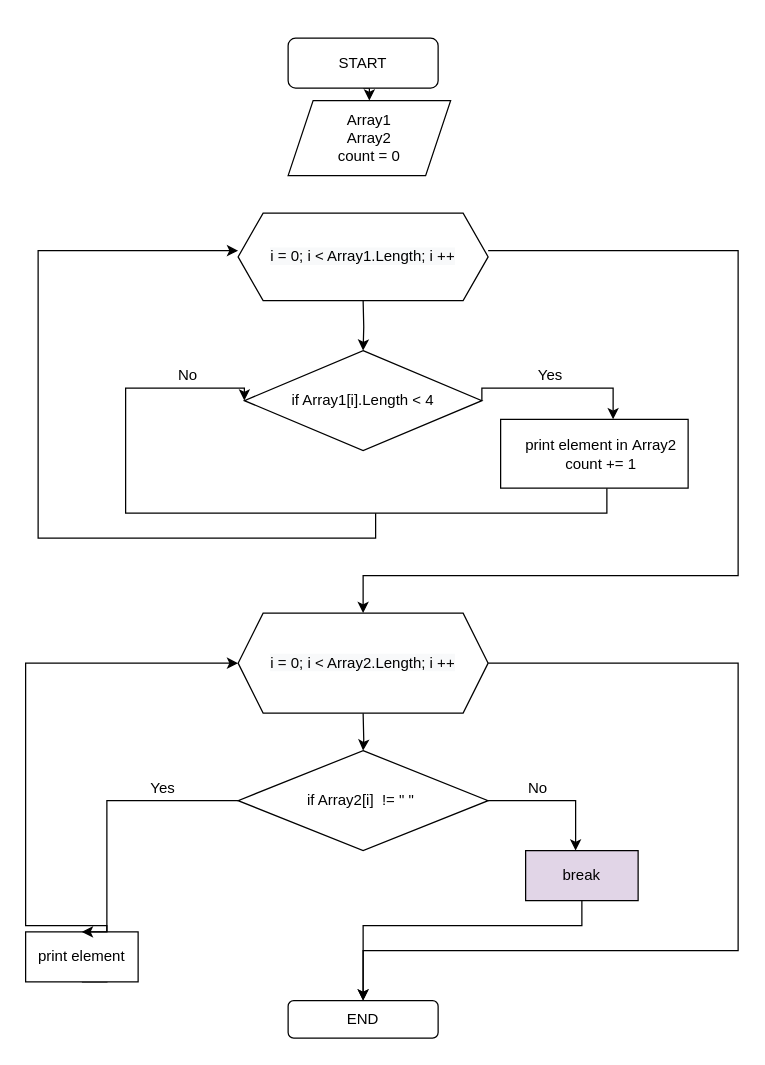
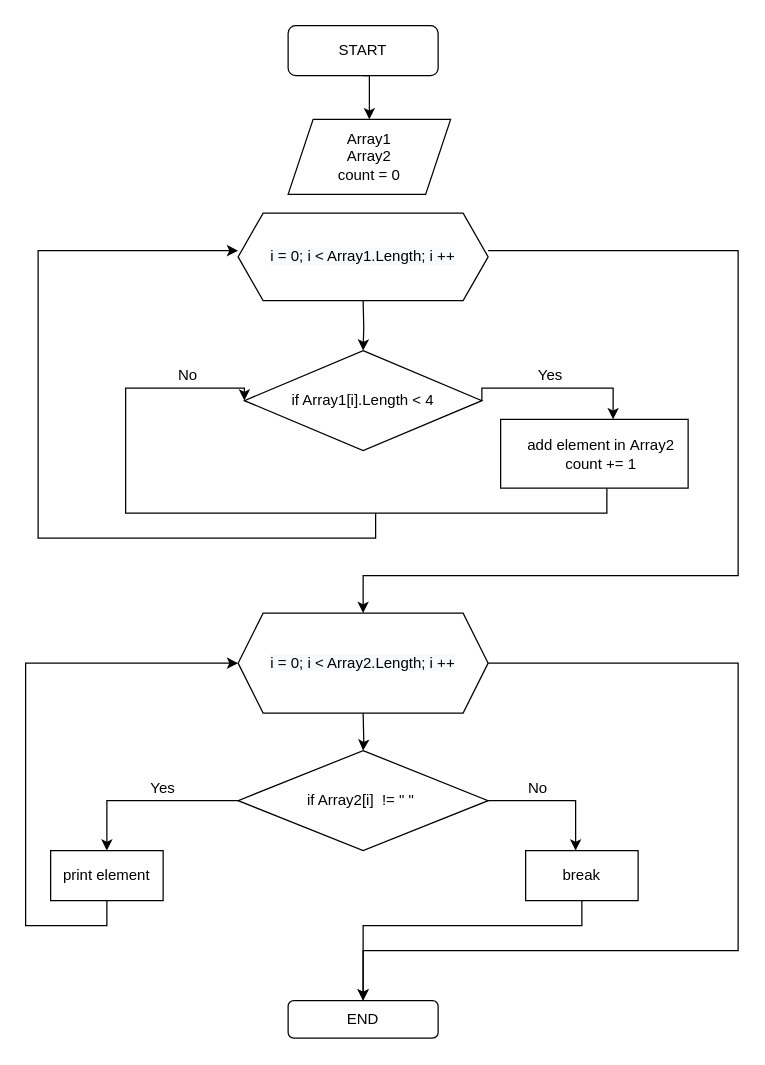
node "START": moved (363, 63) -> (363, 51)
node "Array1 Array2 count = 0": moved (369, 138) -> (369, 157)
node "print element in Array2 count += 1": label "print element in Array2 count += 1" -> "add element in Array2 count += 1"
node "break": fillcolor #e1d5e7 -> #ffffff
node "print element": moved (82, 957) -> (107, 876)
